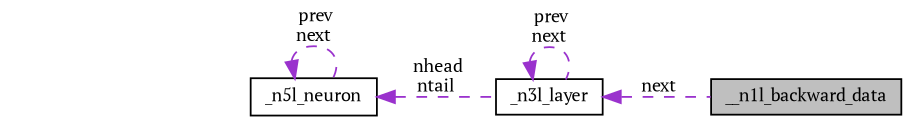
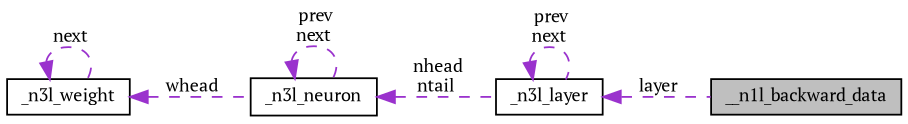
edge "__n1l_backward_data" -> "_n3l_layer": label " next" -> " layer"
node "_n3l_weight": added
node "_n5l_neuron": label "_n5l_neuron" -> "_n3l_neuron"
